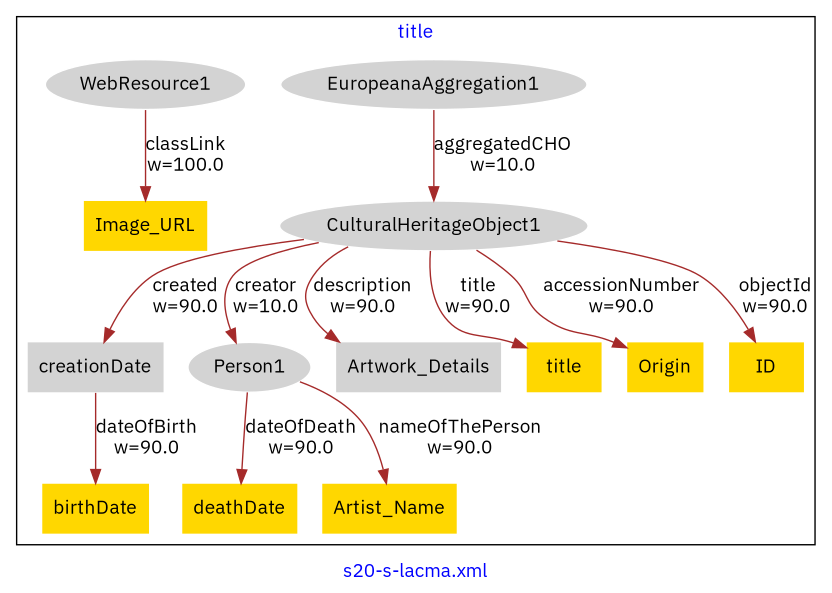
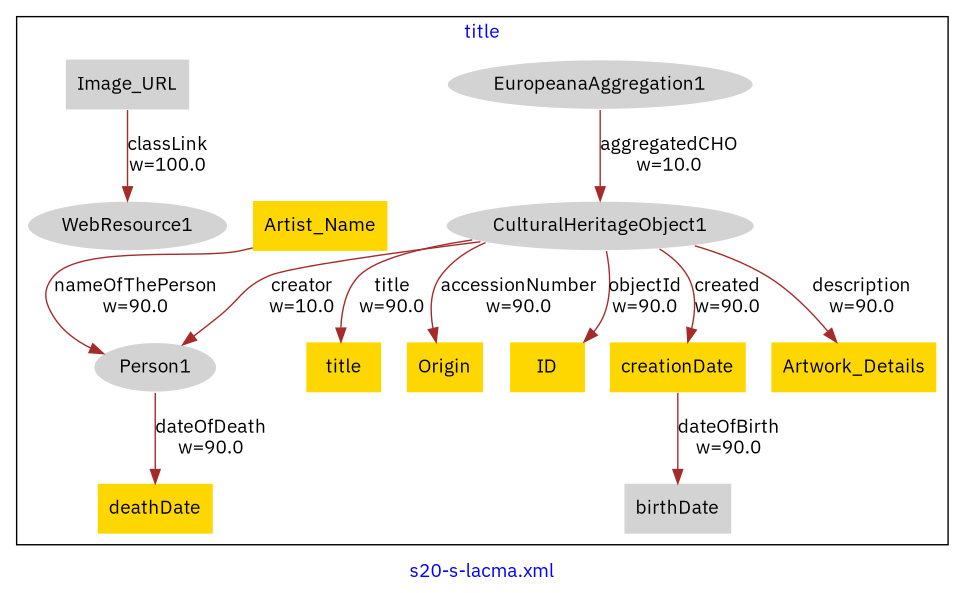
edge "WebResource1" -> "Image_URL": reversed
node "Image_URL": fillcolor gold -> lightgray
node "creationDate": fillcolor lightgray -> gold
node "Artwork_Details": fillcolor lightgray -> gold
edge "Person1" -> "Artist_Name": reversed
node "birthDate": fillcolor gold -> lightgray
